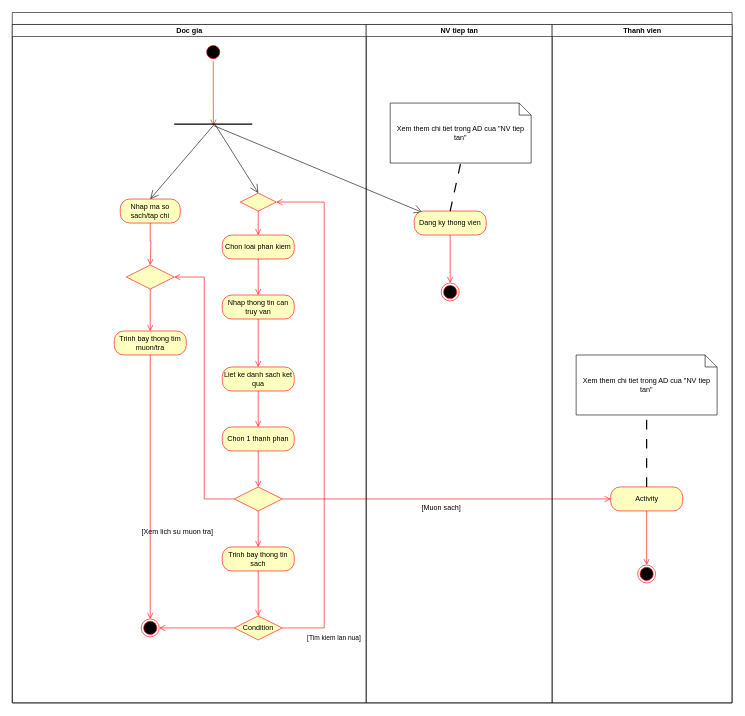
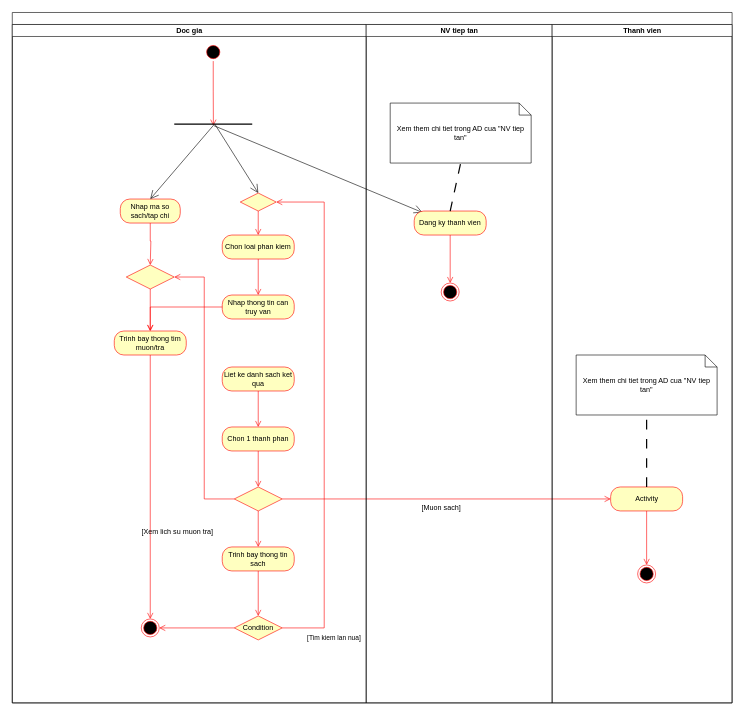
node "Dang ky thong vien": label "Dang ky thong vien" -> "Dang ky thanh vien"
edge "Nhap thong tin can truy van" -> "Liet ke danh sach ket qua": now "Nhap thong tin can truy van" -> "Trinh bay thong tim muon/tra"
